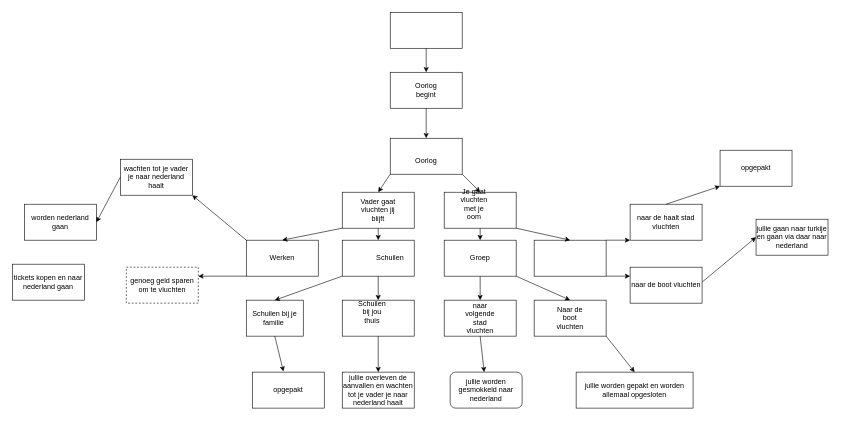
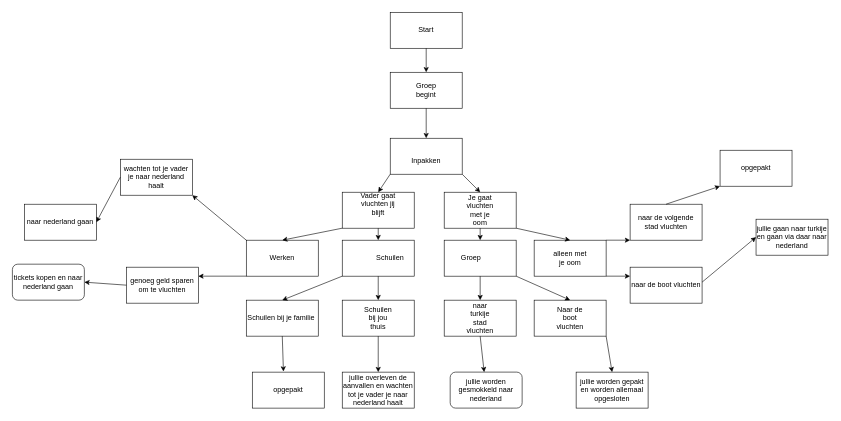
node "Start": added
node "Oorlog begint": label "Oorlog begint" -> "Groep begint"
node "Oorlog": label "Oorlog" -> "Inpakken"
node "Je gaat vluchten met je oom": moved (474, 204) -> (480, 210)
node "Vader gaat vluchten jij blijft": moved (378, 210) -> (378, 204)
node "worden nederland gaan": label "worden nederland gaan" -> "naar nederland gaan"
node "naar de haalt stad vluchten": label "naar de haalt stad vluchten" -> "naar de volgende stad vluchten"
node "Groep": moved (480, 258) -> (471, 258)
node "alleen met je oom": added
node "tickets kopen en naar nederland gaan": shape rectangle -> rounded rectangle
edge "genoeg geld sparen om te vluchten" -> "tickets kopen en naar nederland gaan": added
node "genoeg geld sparen om te vluchten": style dashed -> solid
node "Schuilen bij jou thuis": moved (372, 312) -> (378, 318)
node "Schuilen bij je familie": size 57x36 -> 72x36
node "naar volgende stad vluchten": label "naar volgende stad vluchten" -> "naar turkije stad vluchten"
node "jullie worden gepakt en worden allemaal opgesloten": size 117x36 -> 72x36
